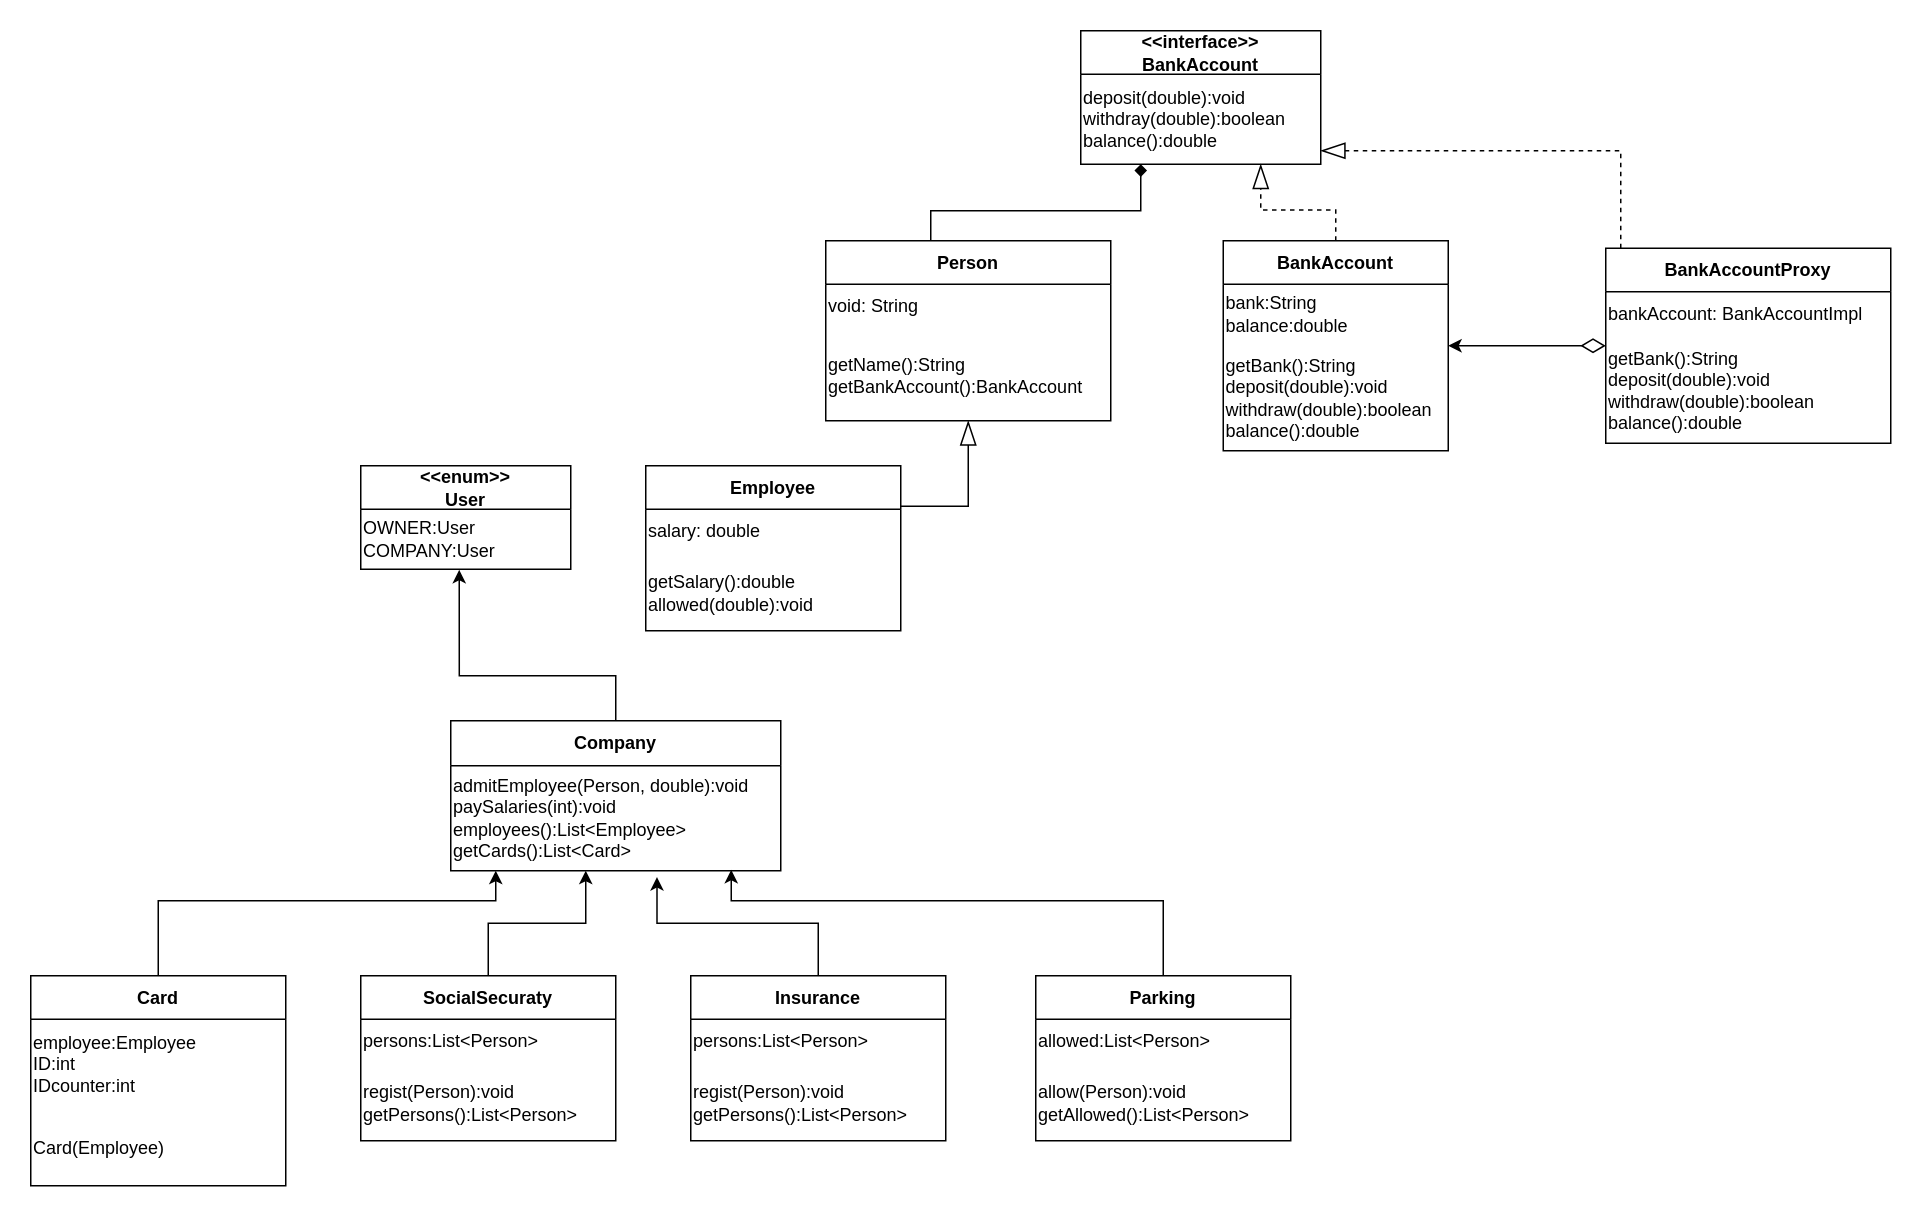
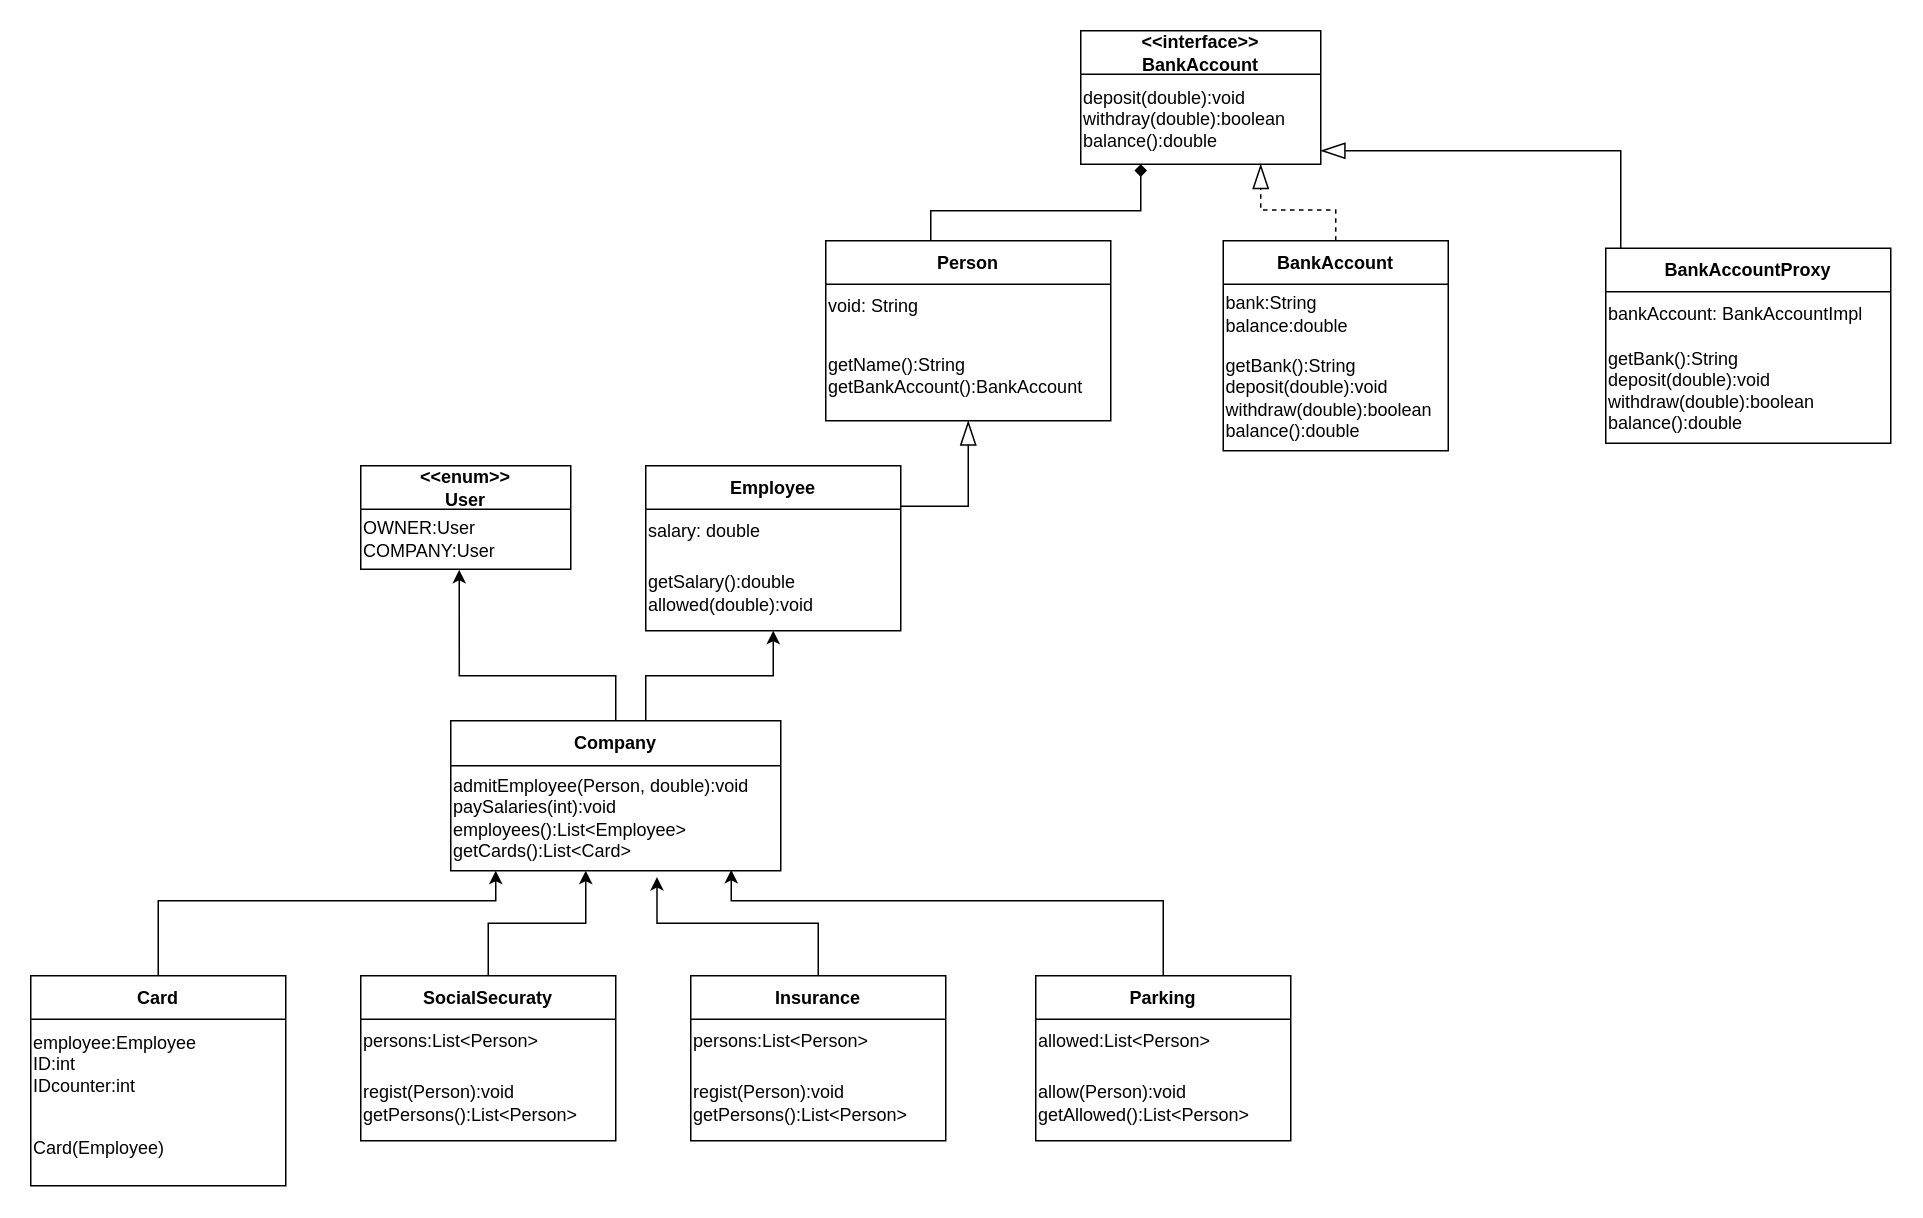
edge "BankAccountProxy" -> "<<interface>> BankAccount": style dashed -> solid
edge "BankAccount" -- "BankAccountProxy": removed
edge "Company" -> "Employee": added
